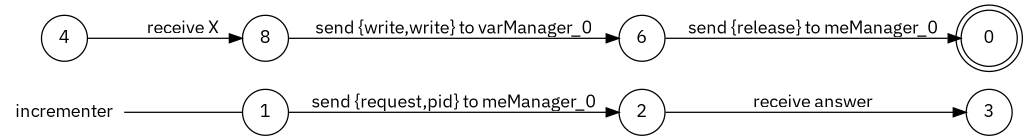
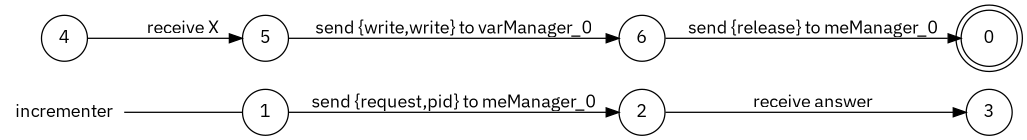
node "8": label "8" -> "5"
